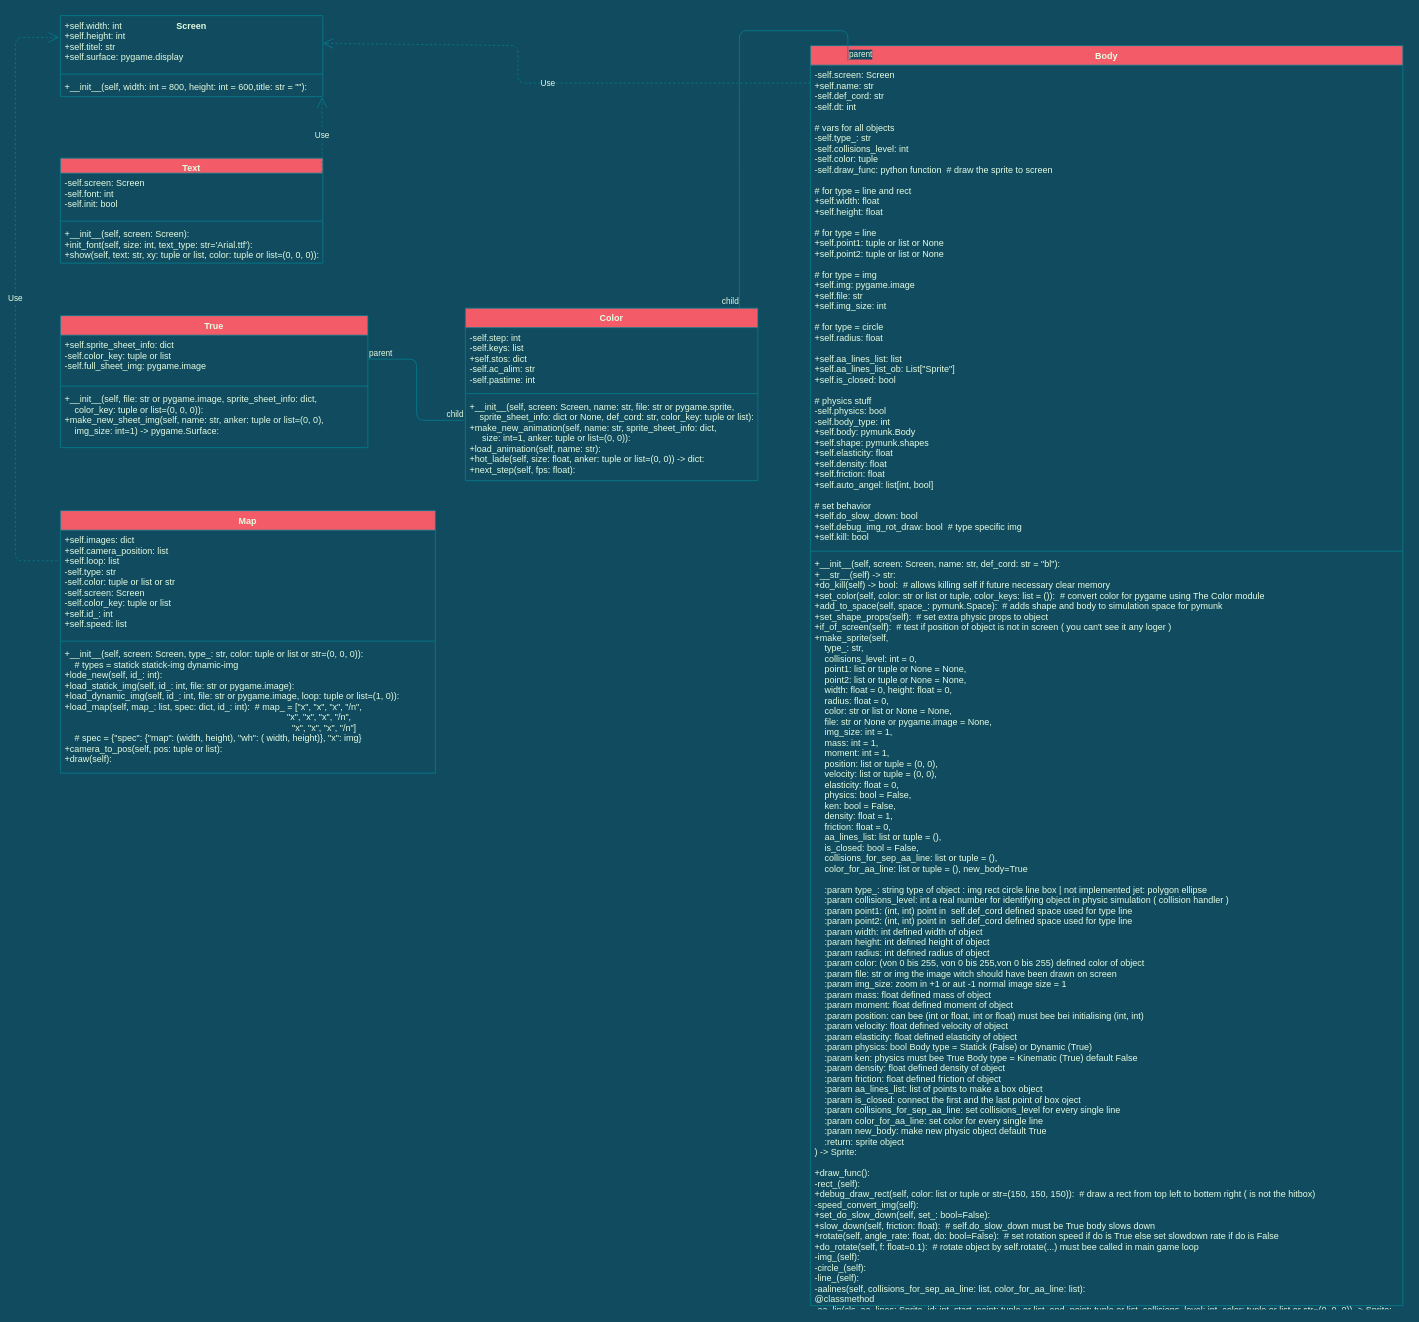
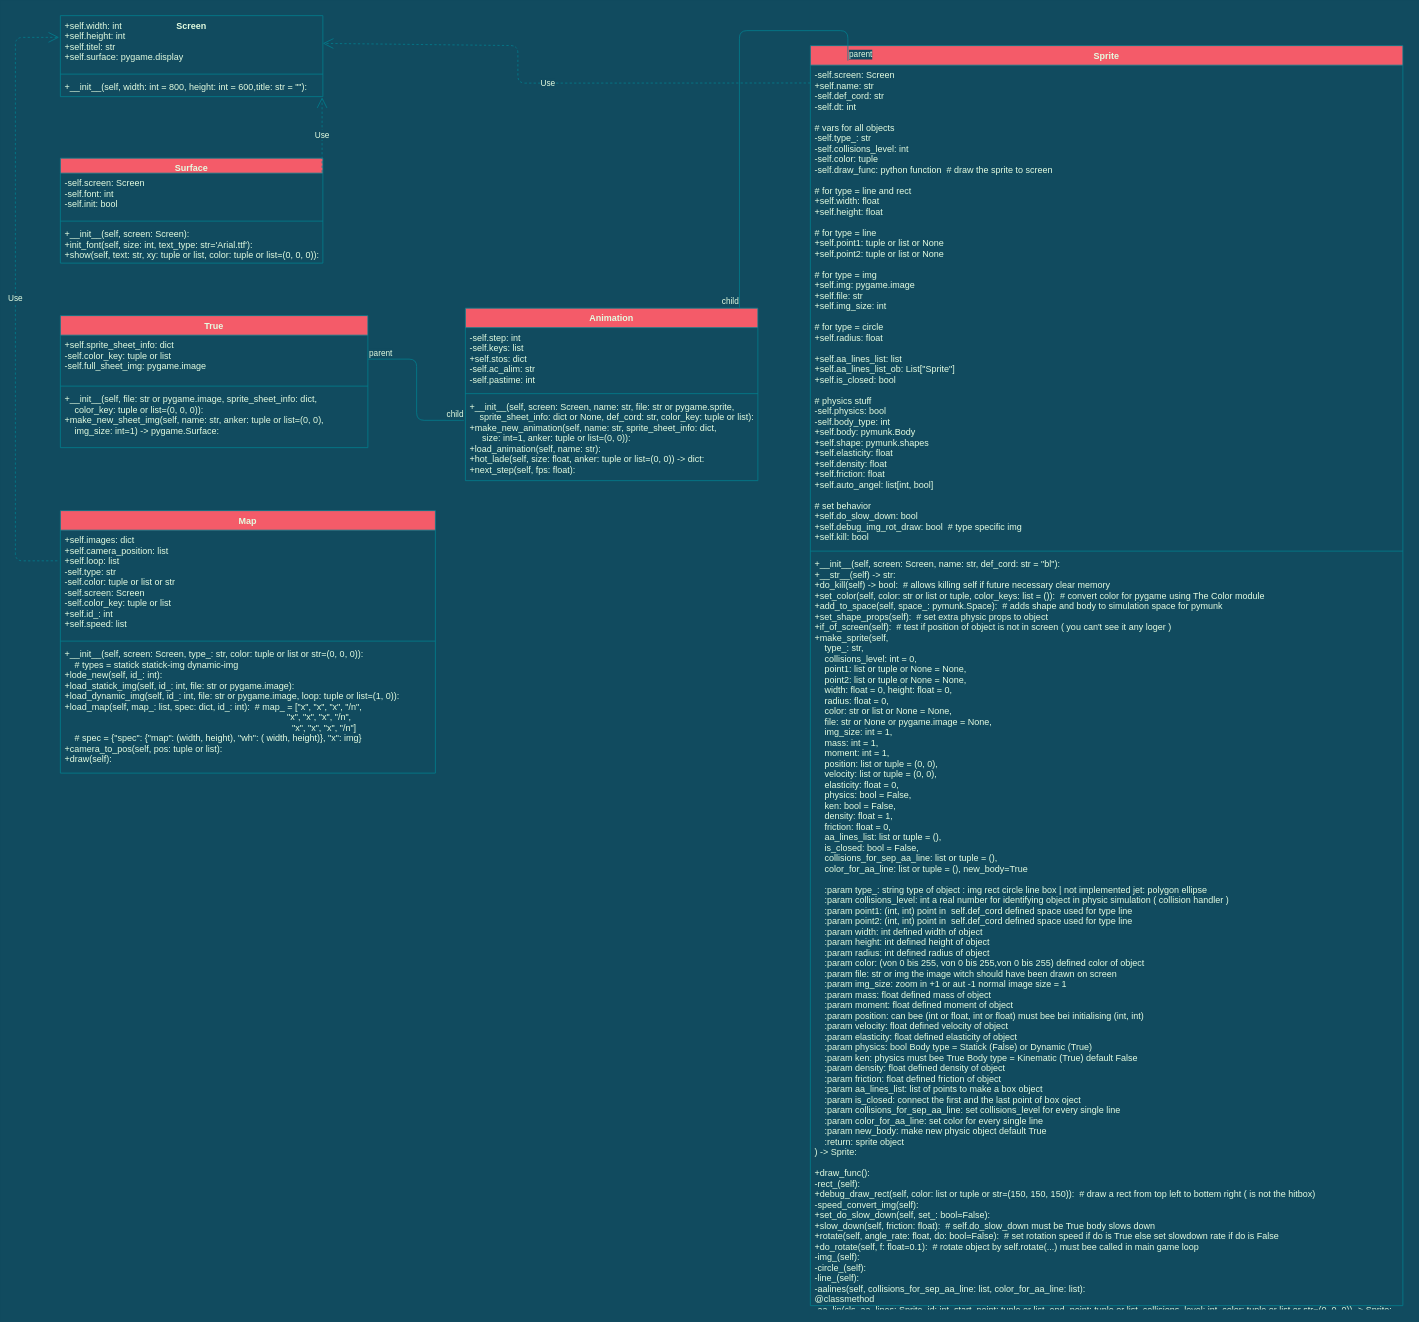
node "Body": label "Body" -> "Sprite"
node "Text": label "Text" -> "Surface"
node "Color": label "Color" -> "Animation"
